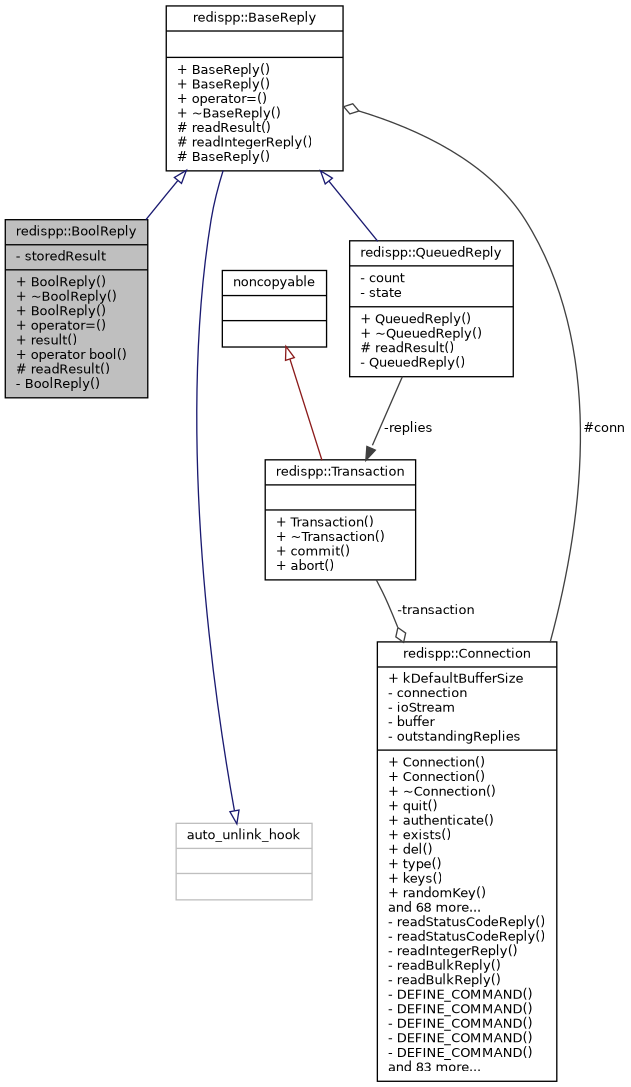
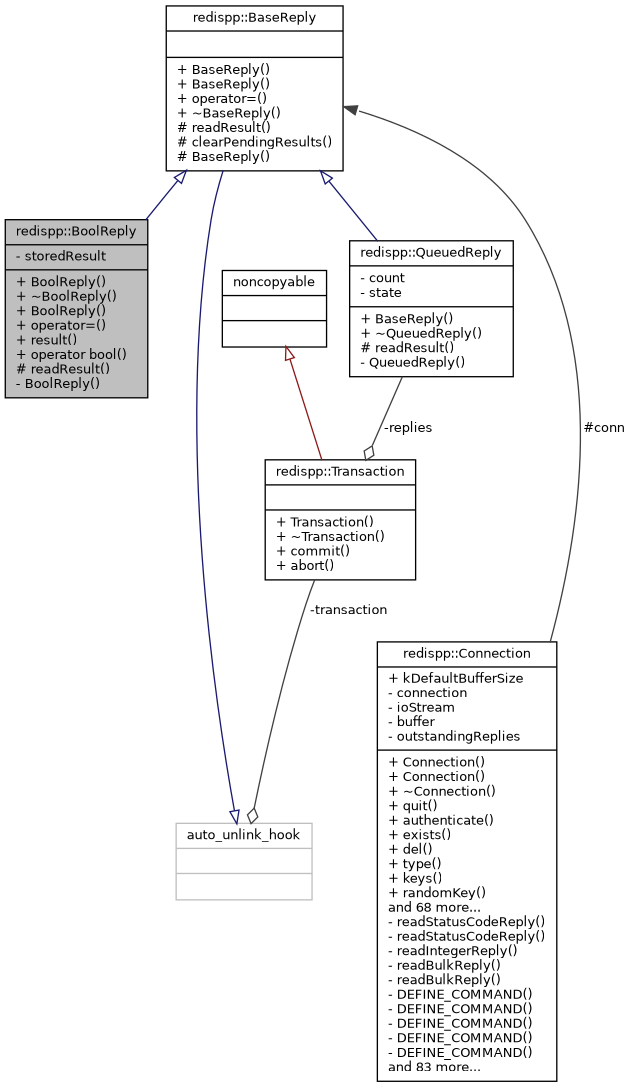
node "redispp::BaseReply": text "# readIntegerReply()" -> "# clearPendingResults()"
node "redispp::QueuedReply": text "+ QueuedReply()" -> "+ BaseReply()"
edge "redispp::Connection" -> "redispp::BaseReply": arrowhead odiamond -> normal
edge "redispp::QueuedReply" -> "redispp::Transaction": arrowhead normal -> odiamond
edge "redispp::Transaction" -> "redispp::Connection": now "redispp::Transaction" -> "auto_unlink_hook"
